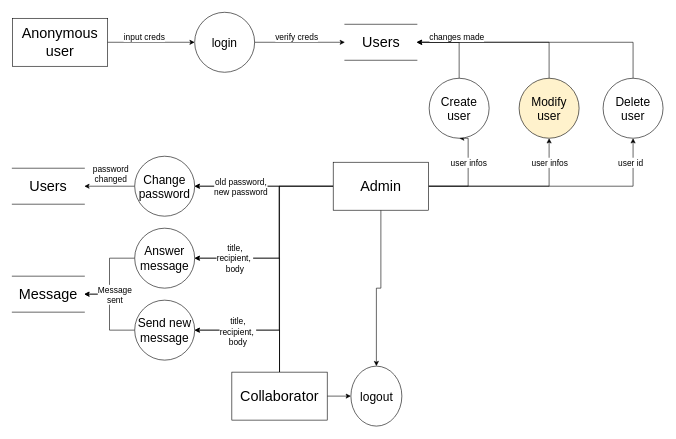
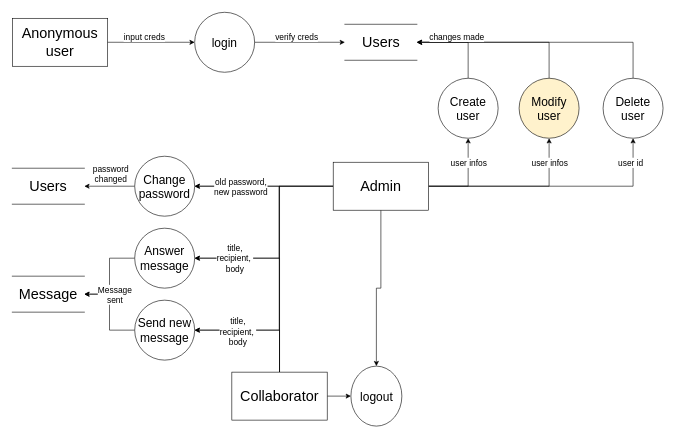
node "Create user": moved (459, 108) -> (468, 108)
